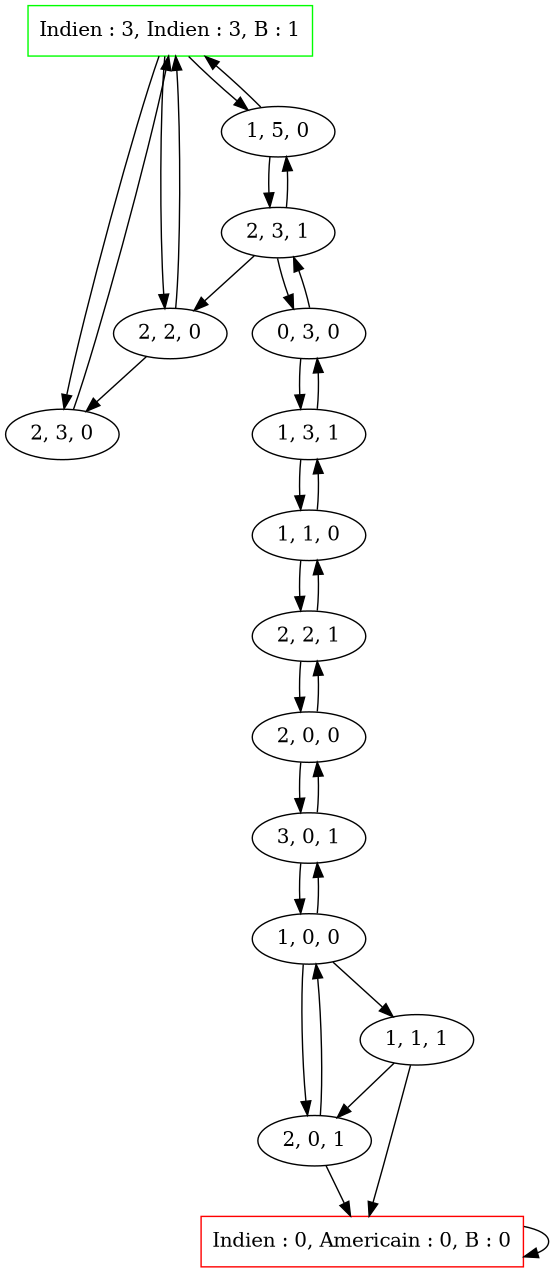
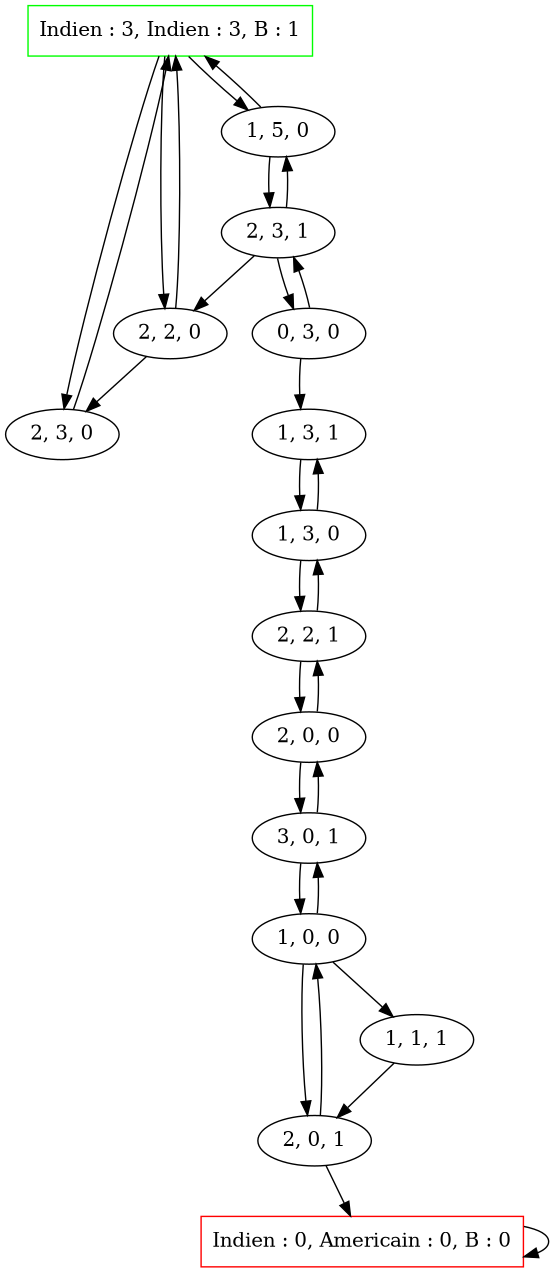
edge "1, 3, 1" -> "0, 3, 0": removed
node "1, 1, 0": label "1, 1, 0" -> "1, 3, 0"
edge "1, 1, 1" -> "Indien : 0, Americain : 0, B : 0": removed
